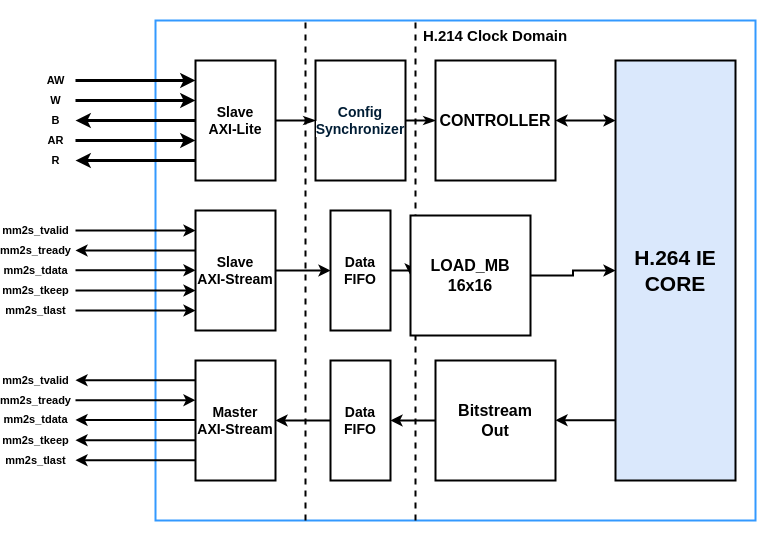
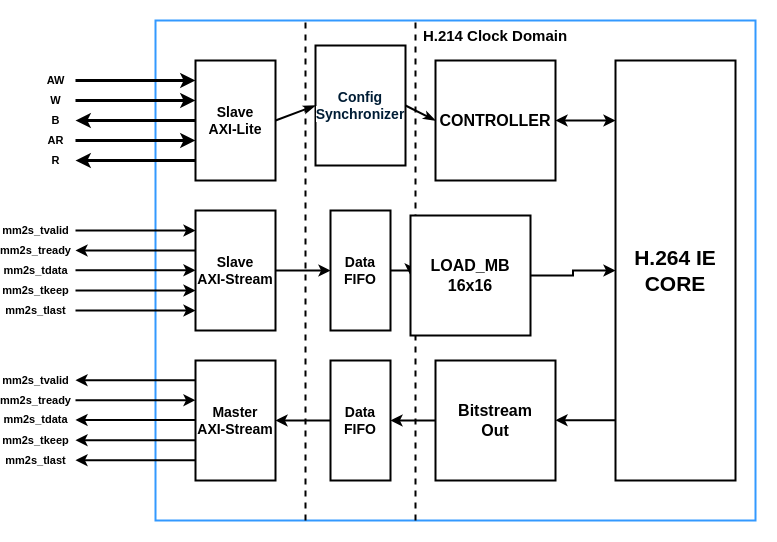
node "Config Synchronizer": moved (361, 121) -> (361, 106)
node "H.264 IE CORE": fillcolor #dae8fc -> #ffffff
